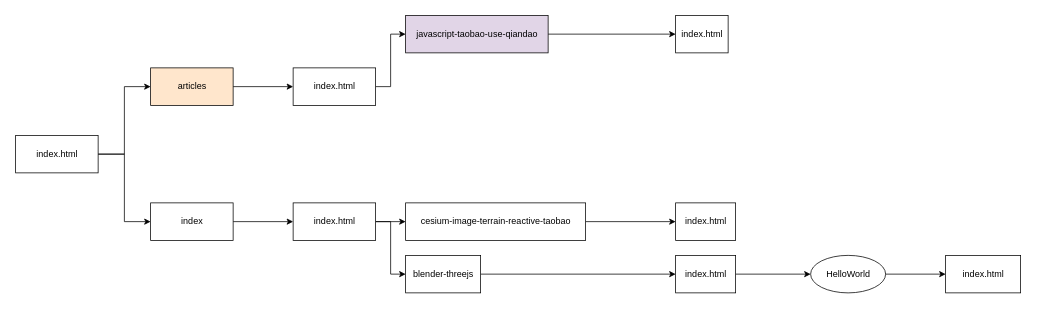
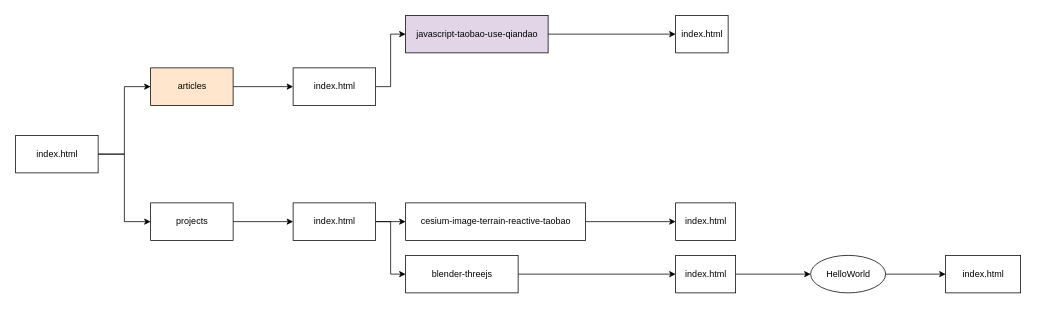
node "index": label "index" -> "projects"
node "blender-threejs": size 75x38 -> 113x38
